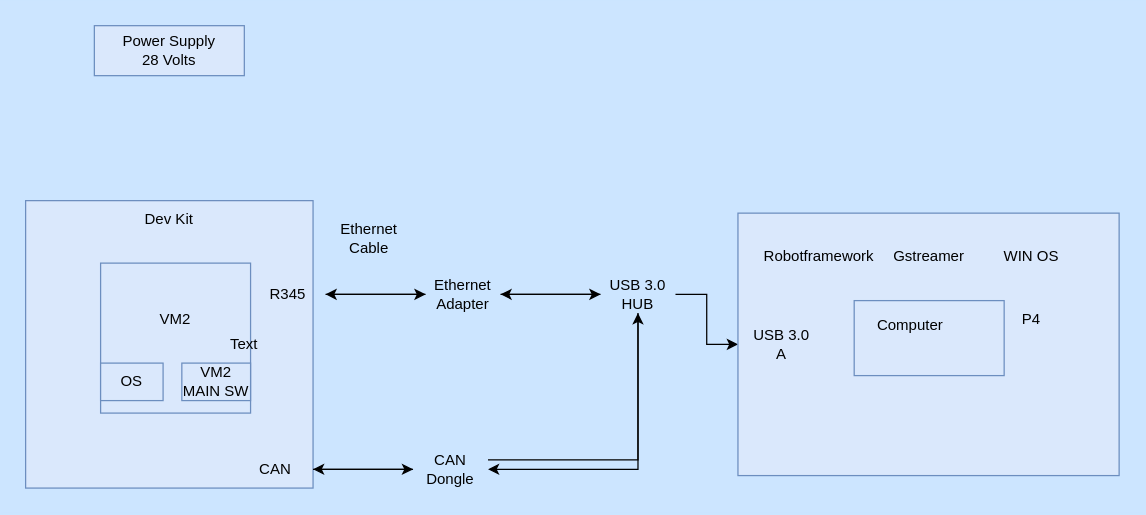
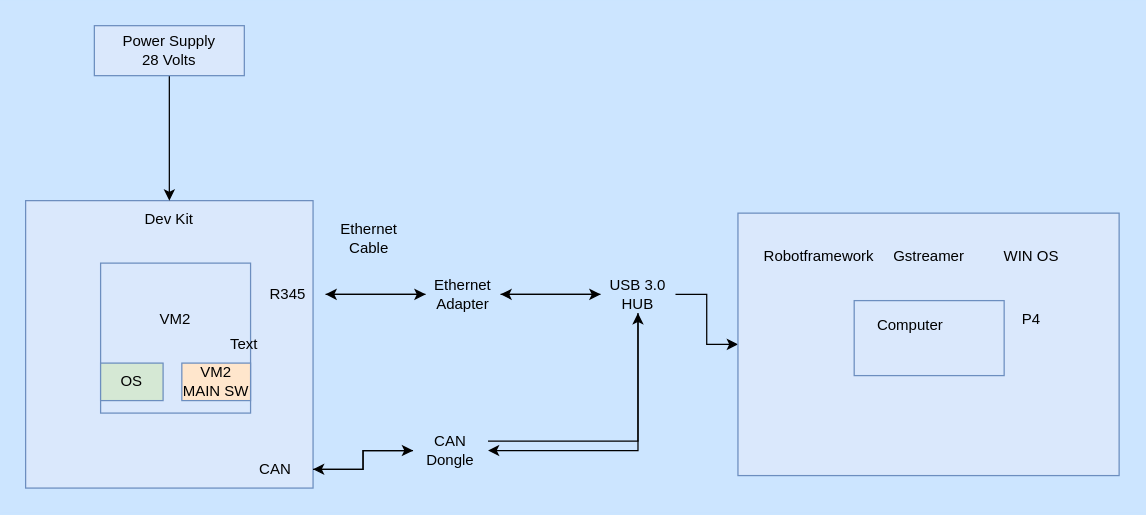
edge "Power Supply 28 Volts" -> "Dev Kit": added
node "USB 3.0 A": removed
node "OS": fillcolor #dae8fc -> #d5e8d4
node "VM2 MAIN SW": fillcolor #dae8fc -> #ffe6cc
node "CAN Dongle": moved (451, 469) -> (451, 451)
